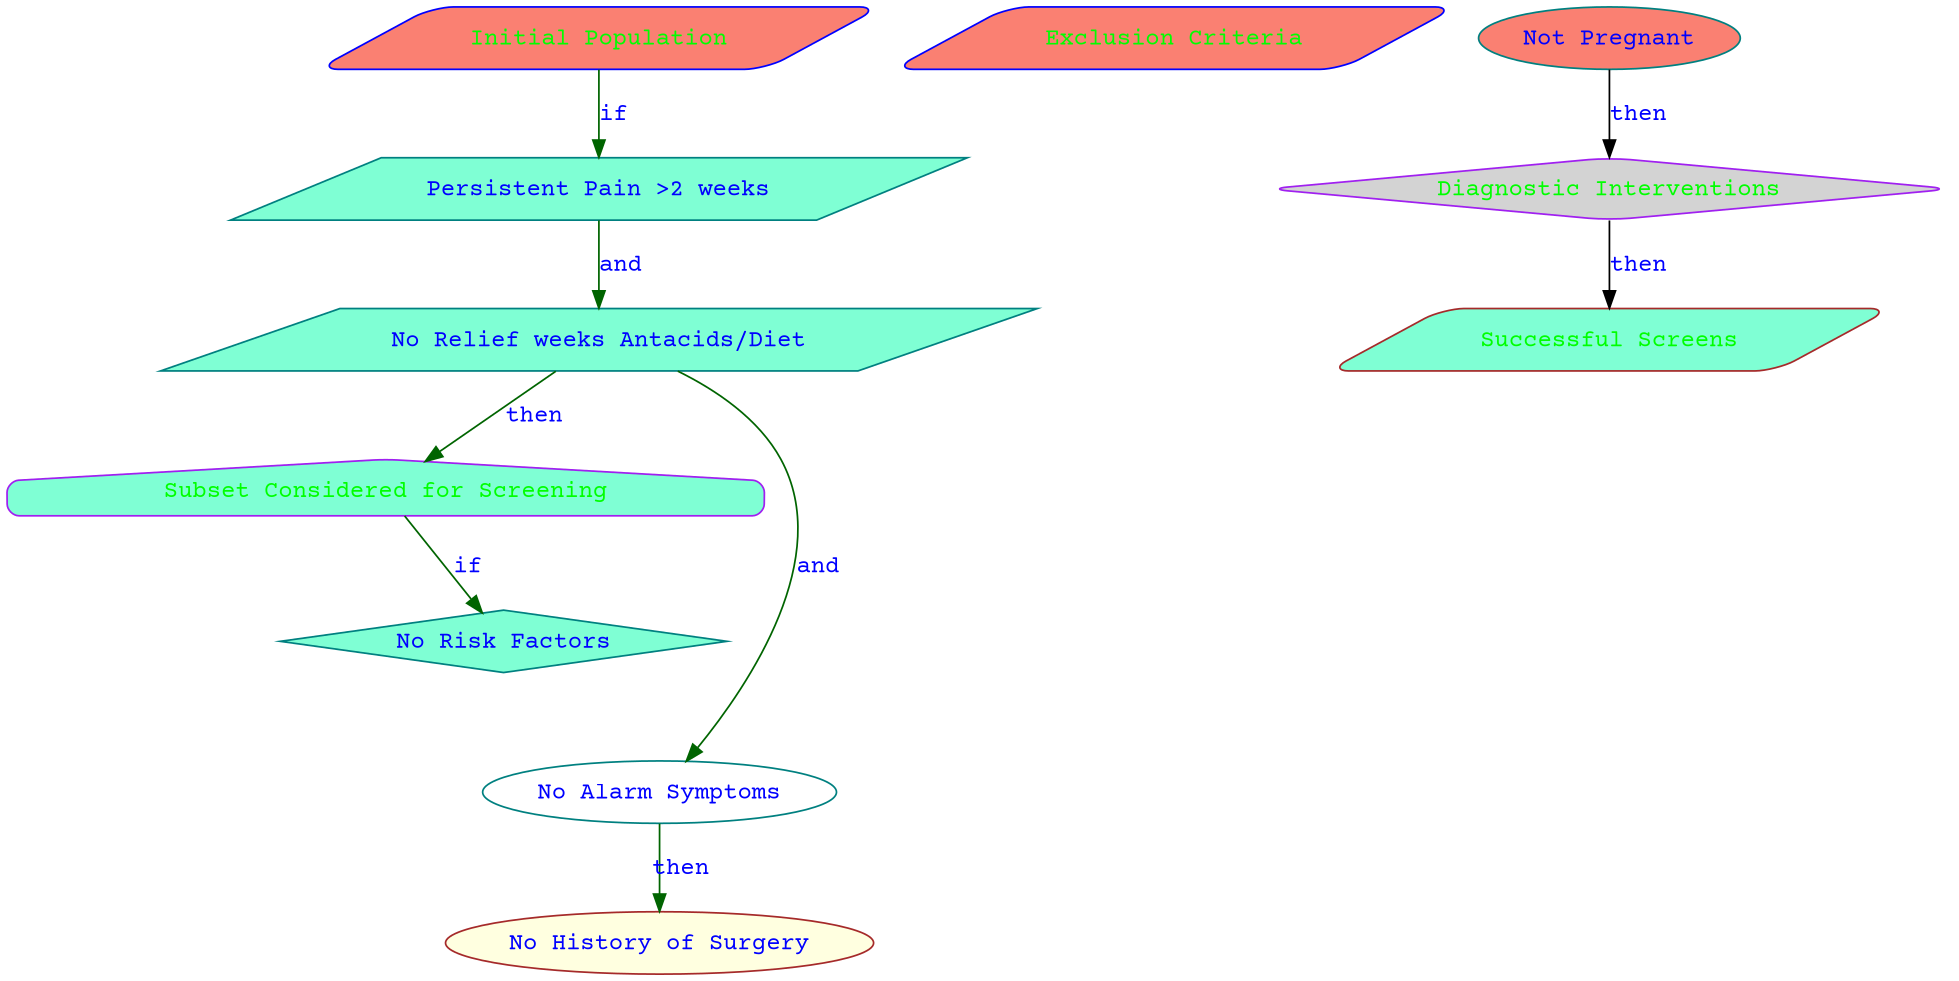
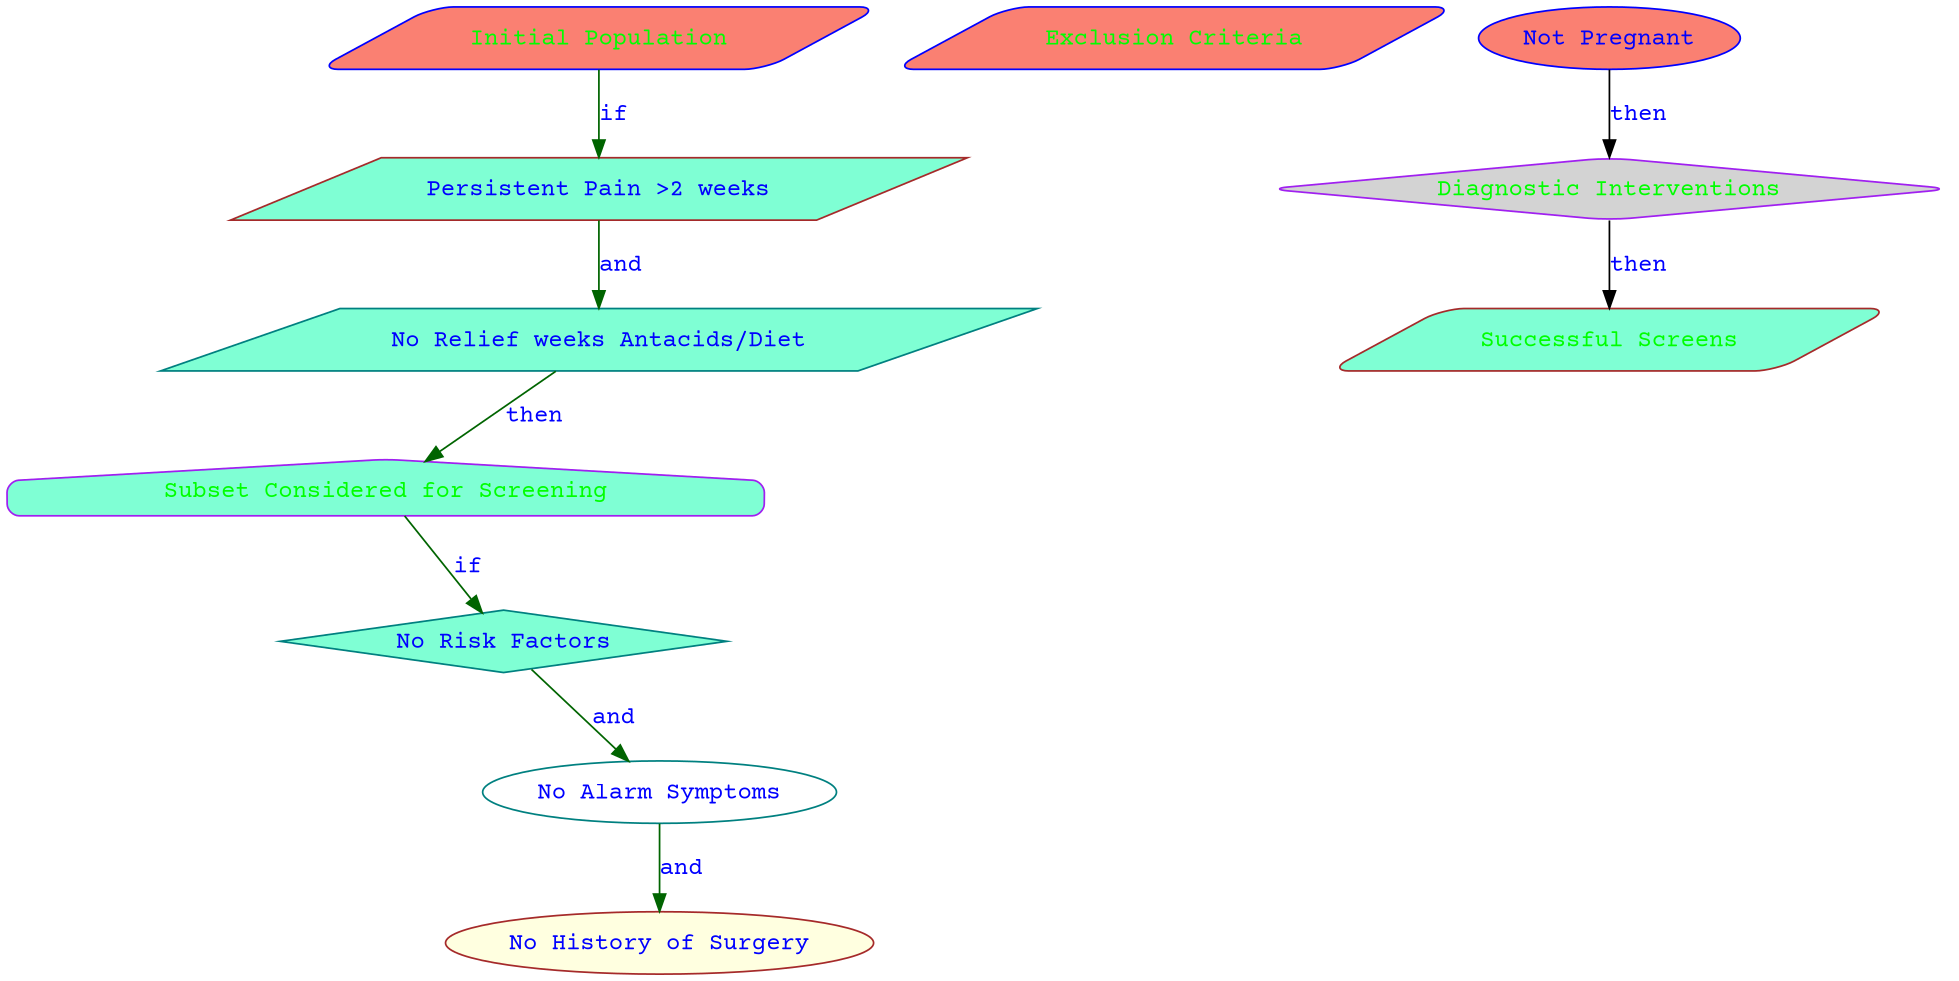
node "Not Pregnant": color teal -> blue
node "Persistent Pain >2 weeks": color teal -> brown
edge "No Relief weeks Antacids/Diet" -> "No Alarm Symptoms": now "No Risk Factors" -> "No Alarm Symptoms"
edge "No Alarm Symptoms" -> "No History of Surgery": label "then" -> "and"
